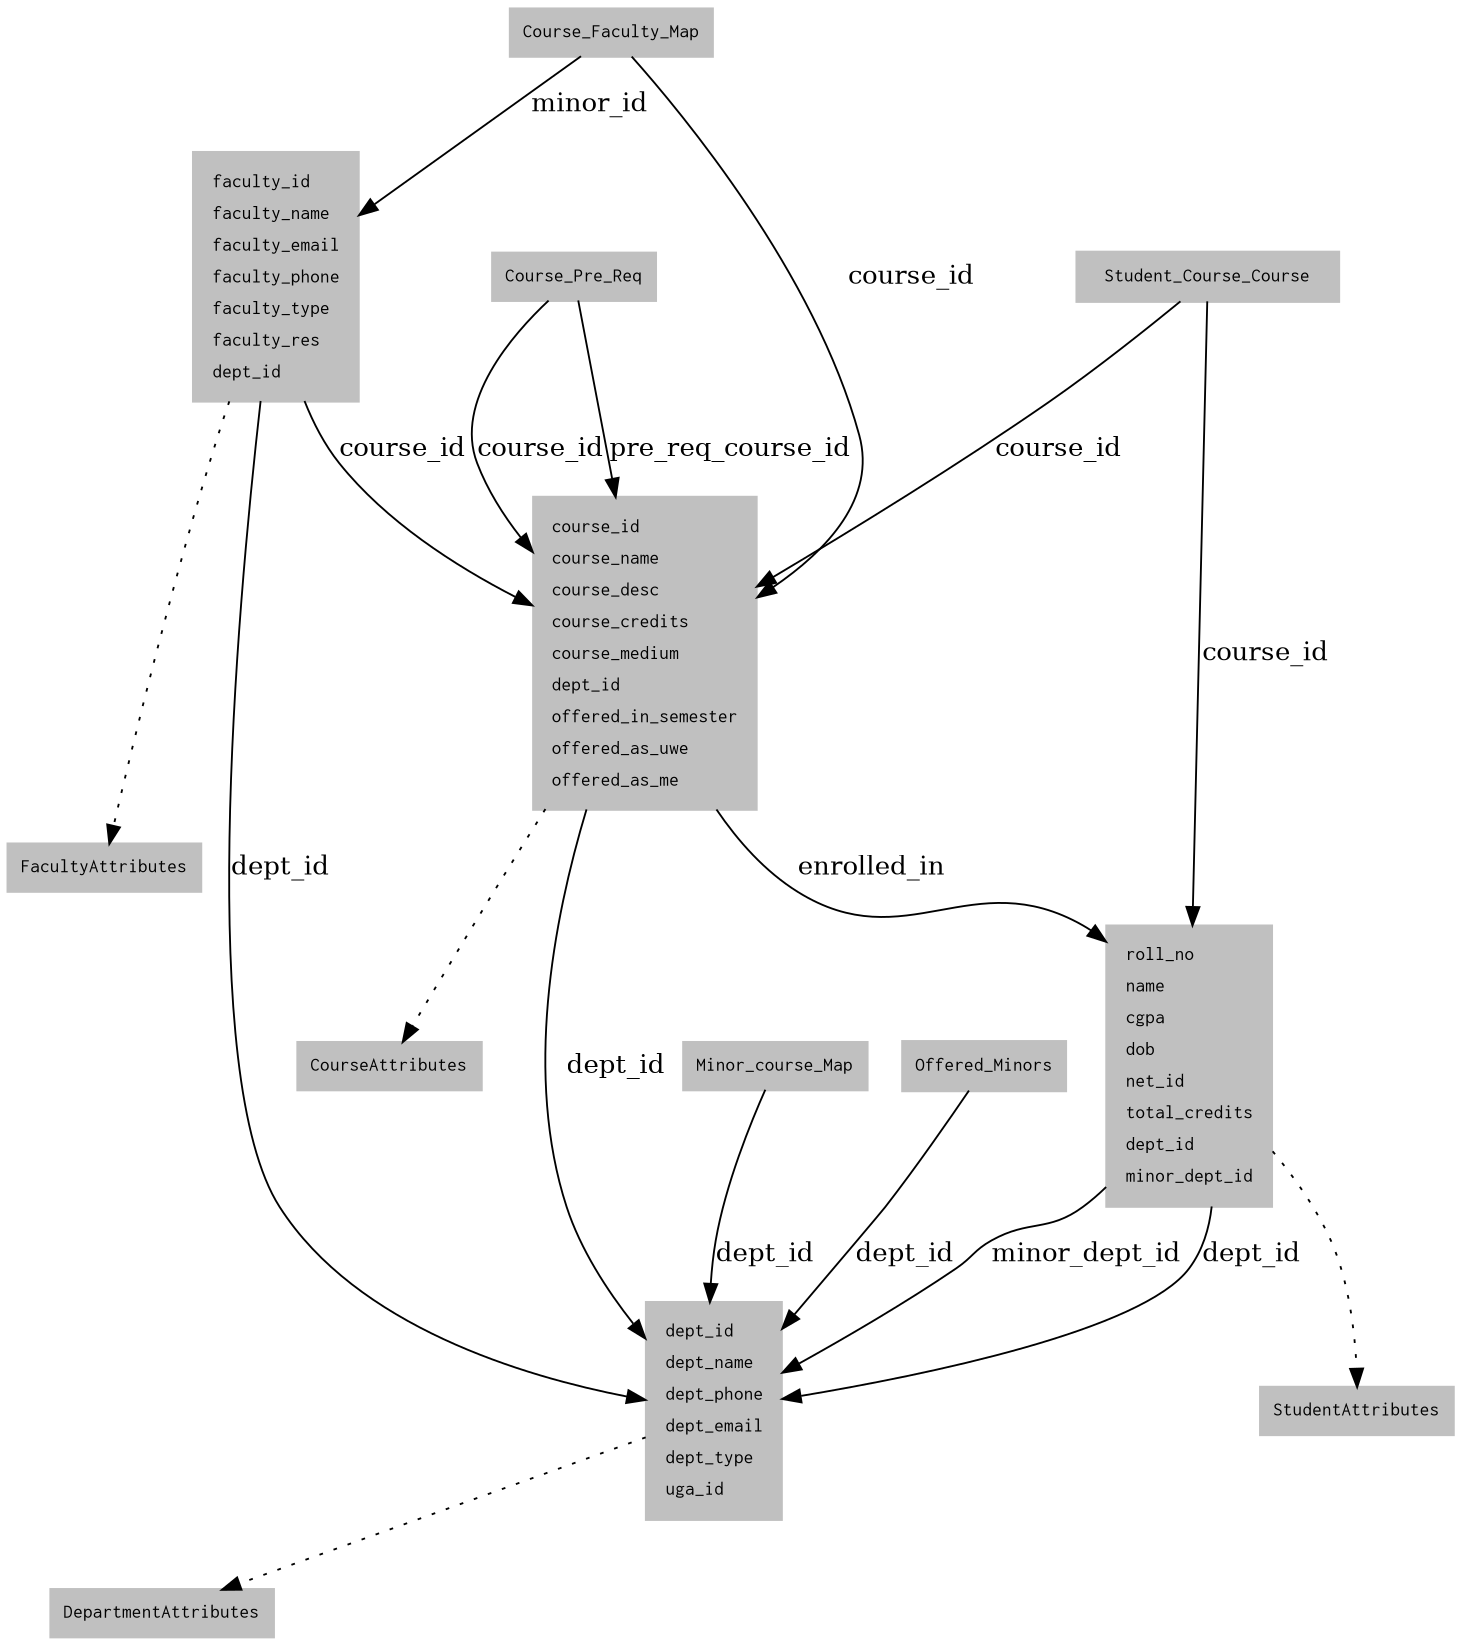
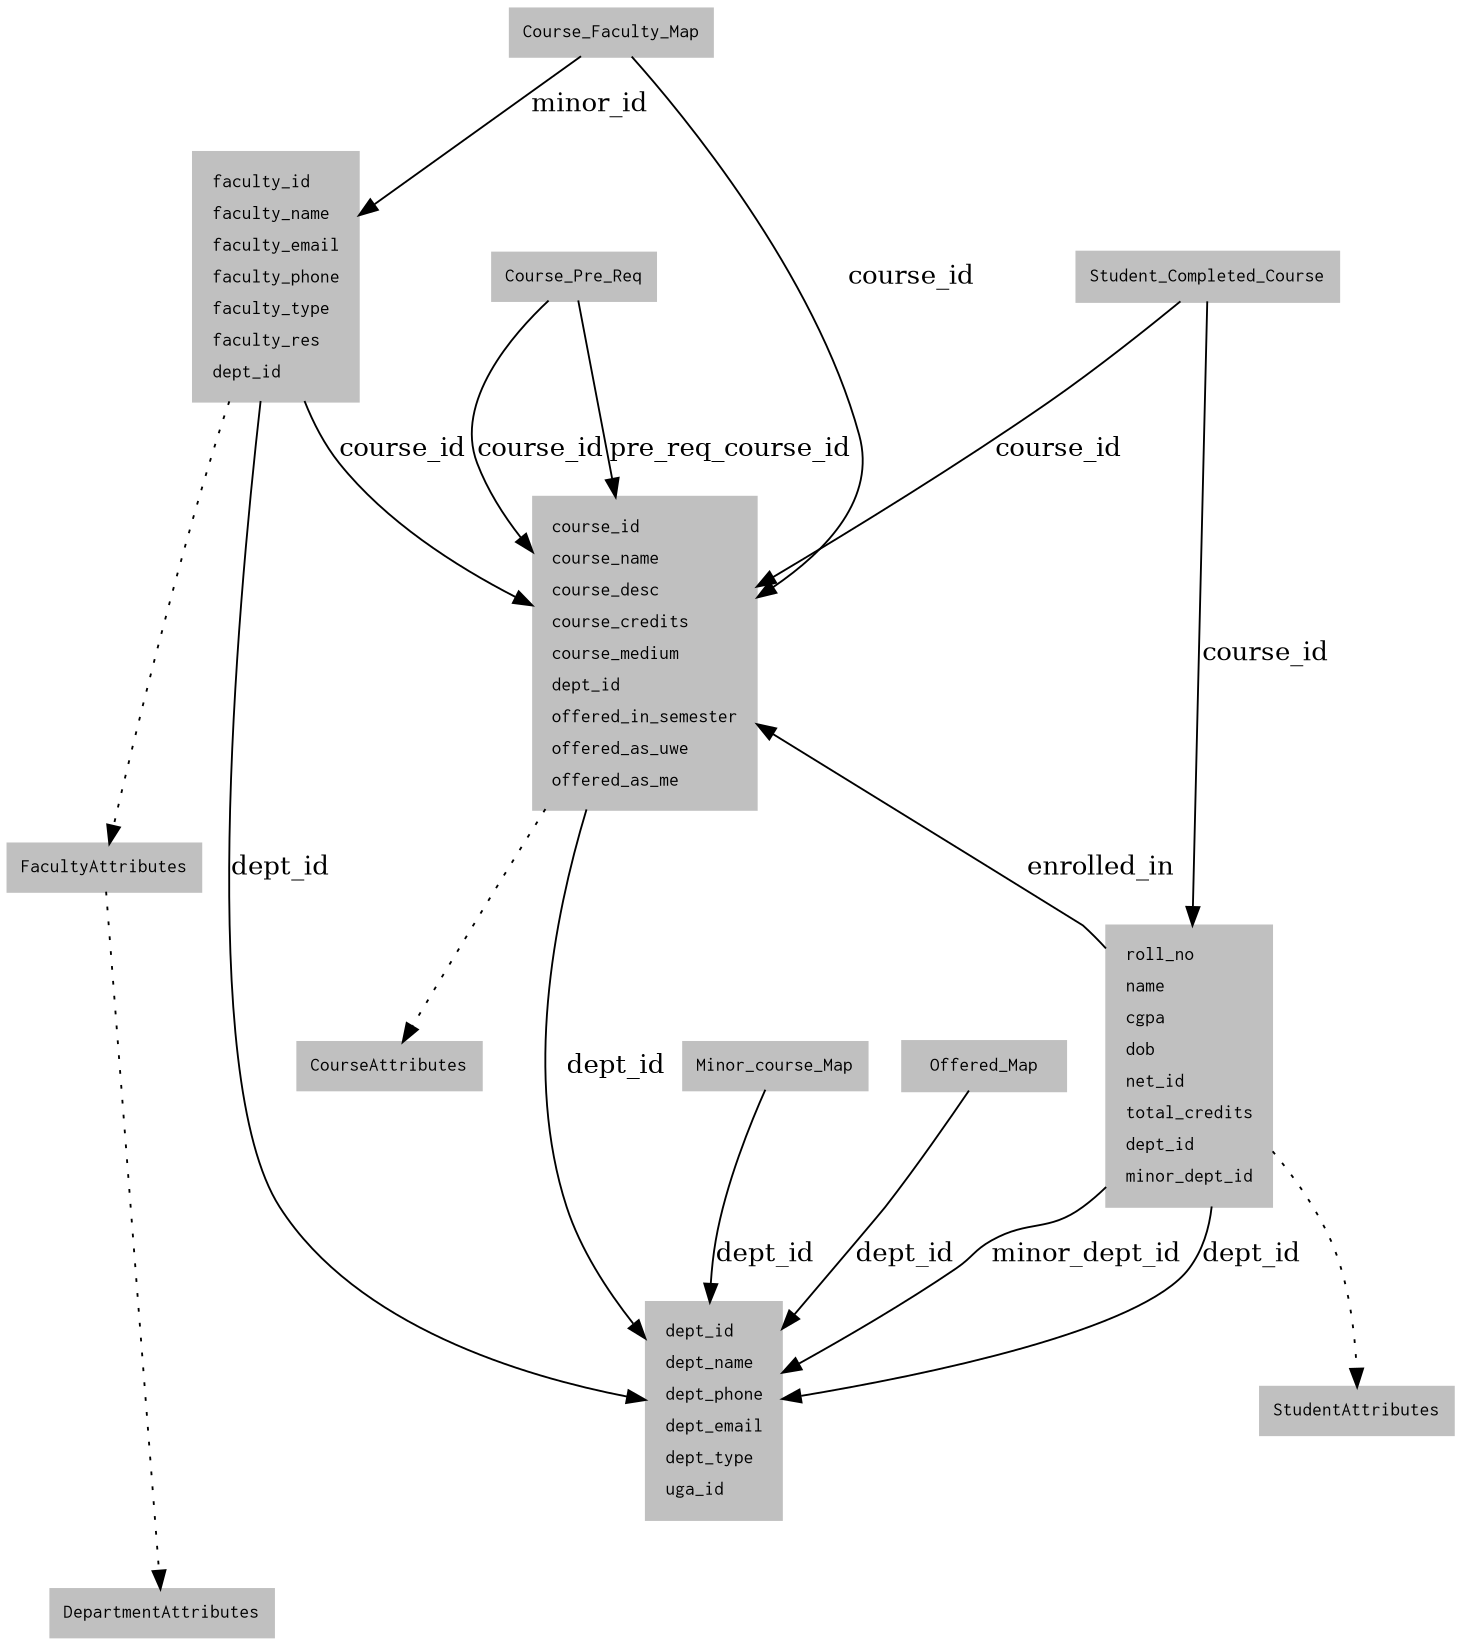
node "Student_Course_Course": label "Student_Course_Course" -> "Student_Completed_Course"
edge "course_id" -> "roll_no": reversed
node "Offered_Minors": label "Offered_Minors" -> "Offered_Map"
edge "dept_id" -> "DepartmentAttributes": now "FacultyAttributes" -> "DepartmentAttributes"
